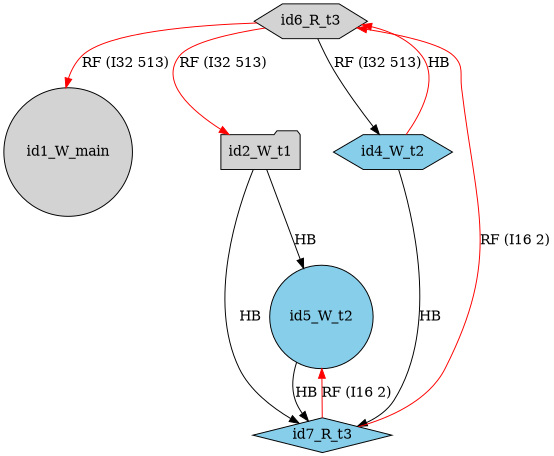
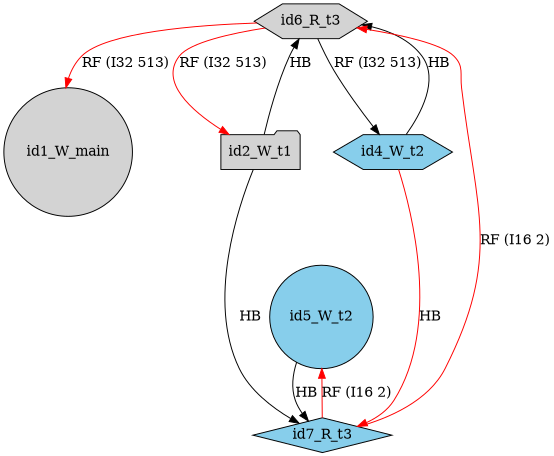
edge "id4_W_t2" -> "id6_R_t3": color red -> black
edge "id2_W_t1" -> "id5_W_t2": now "id2_W_t1" -> "id6_R_t3"
edge "id4_W_t2" -> "id7_R_t3": color black -> red
